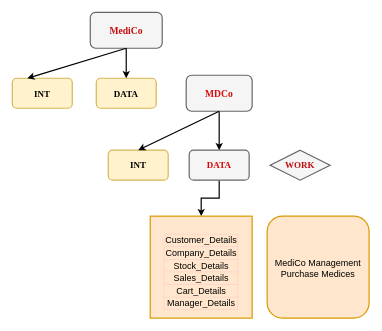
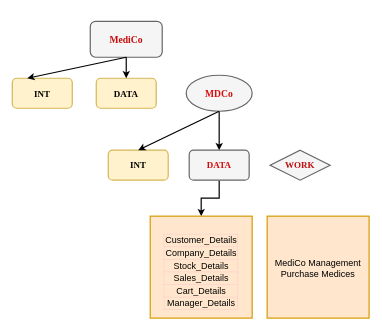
node "MediCo": moved (126, 30) -> (126, 39)
node "MDCo": shape rounded rectangle -> ellipse
node "MediCo Management Purchase Medices": shape rounded rectangle -> rectangle
